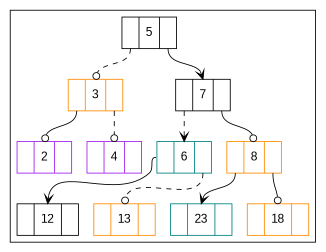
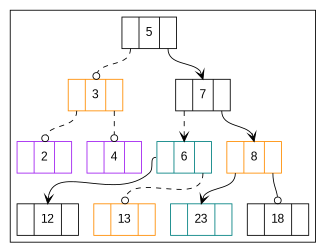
edge "3" -> "2": style solid -> dashed
edge "7" -> "8": arrowhead odot -> vee
node "18": color darkorange -> black
